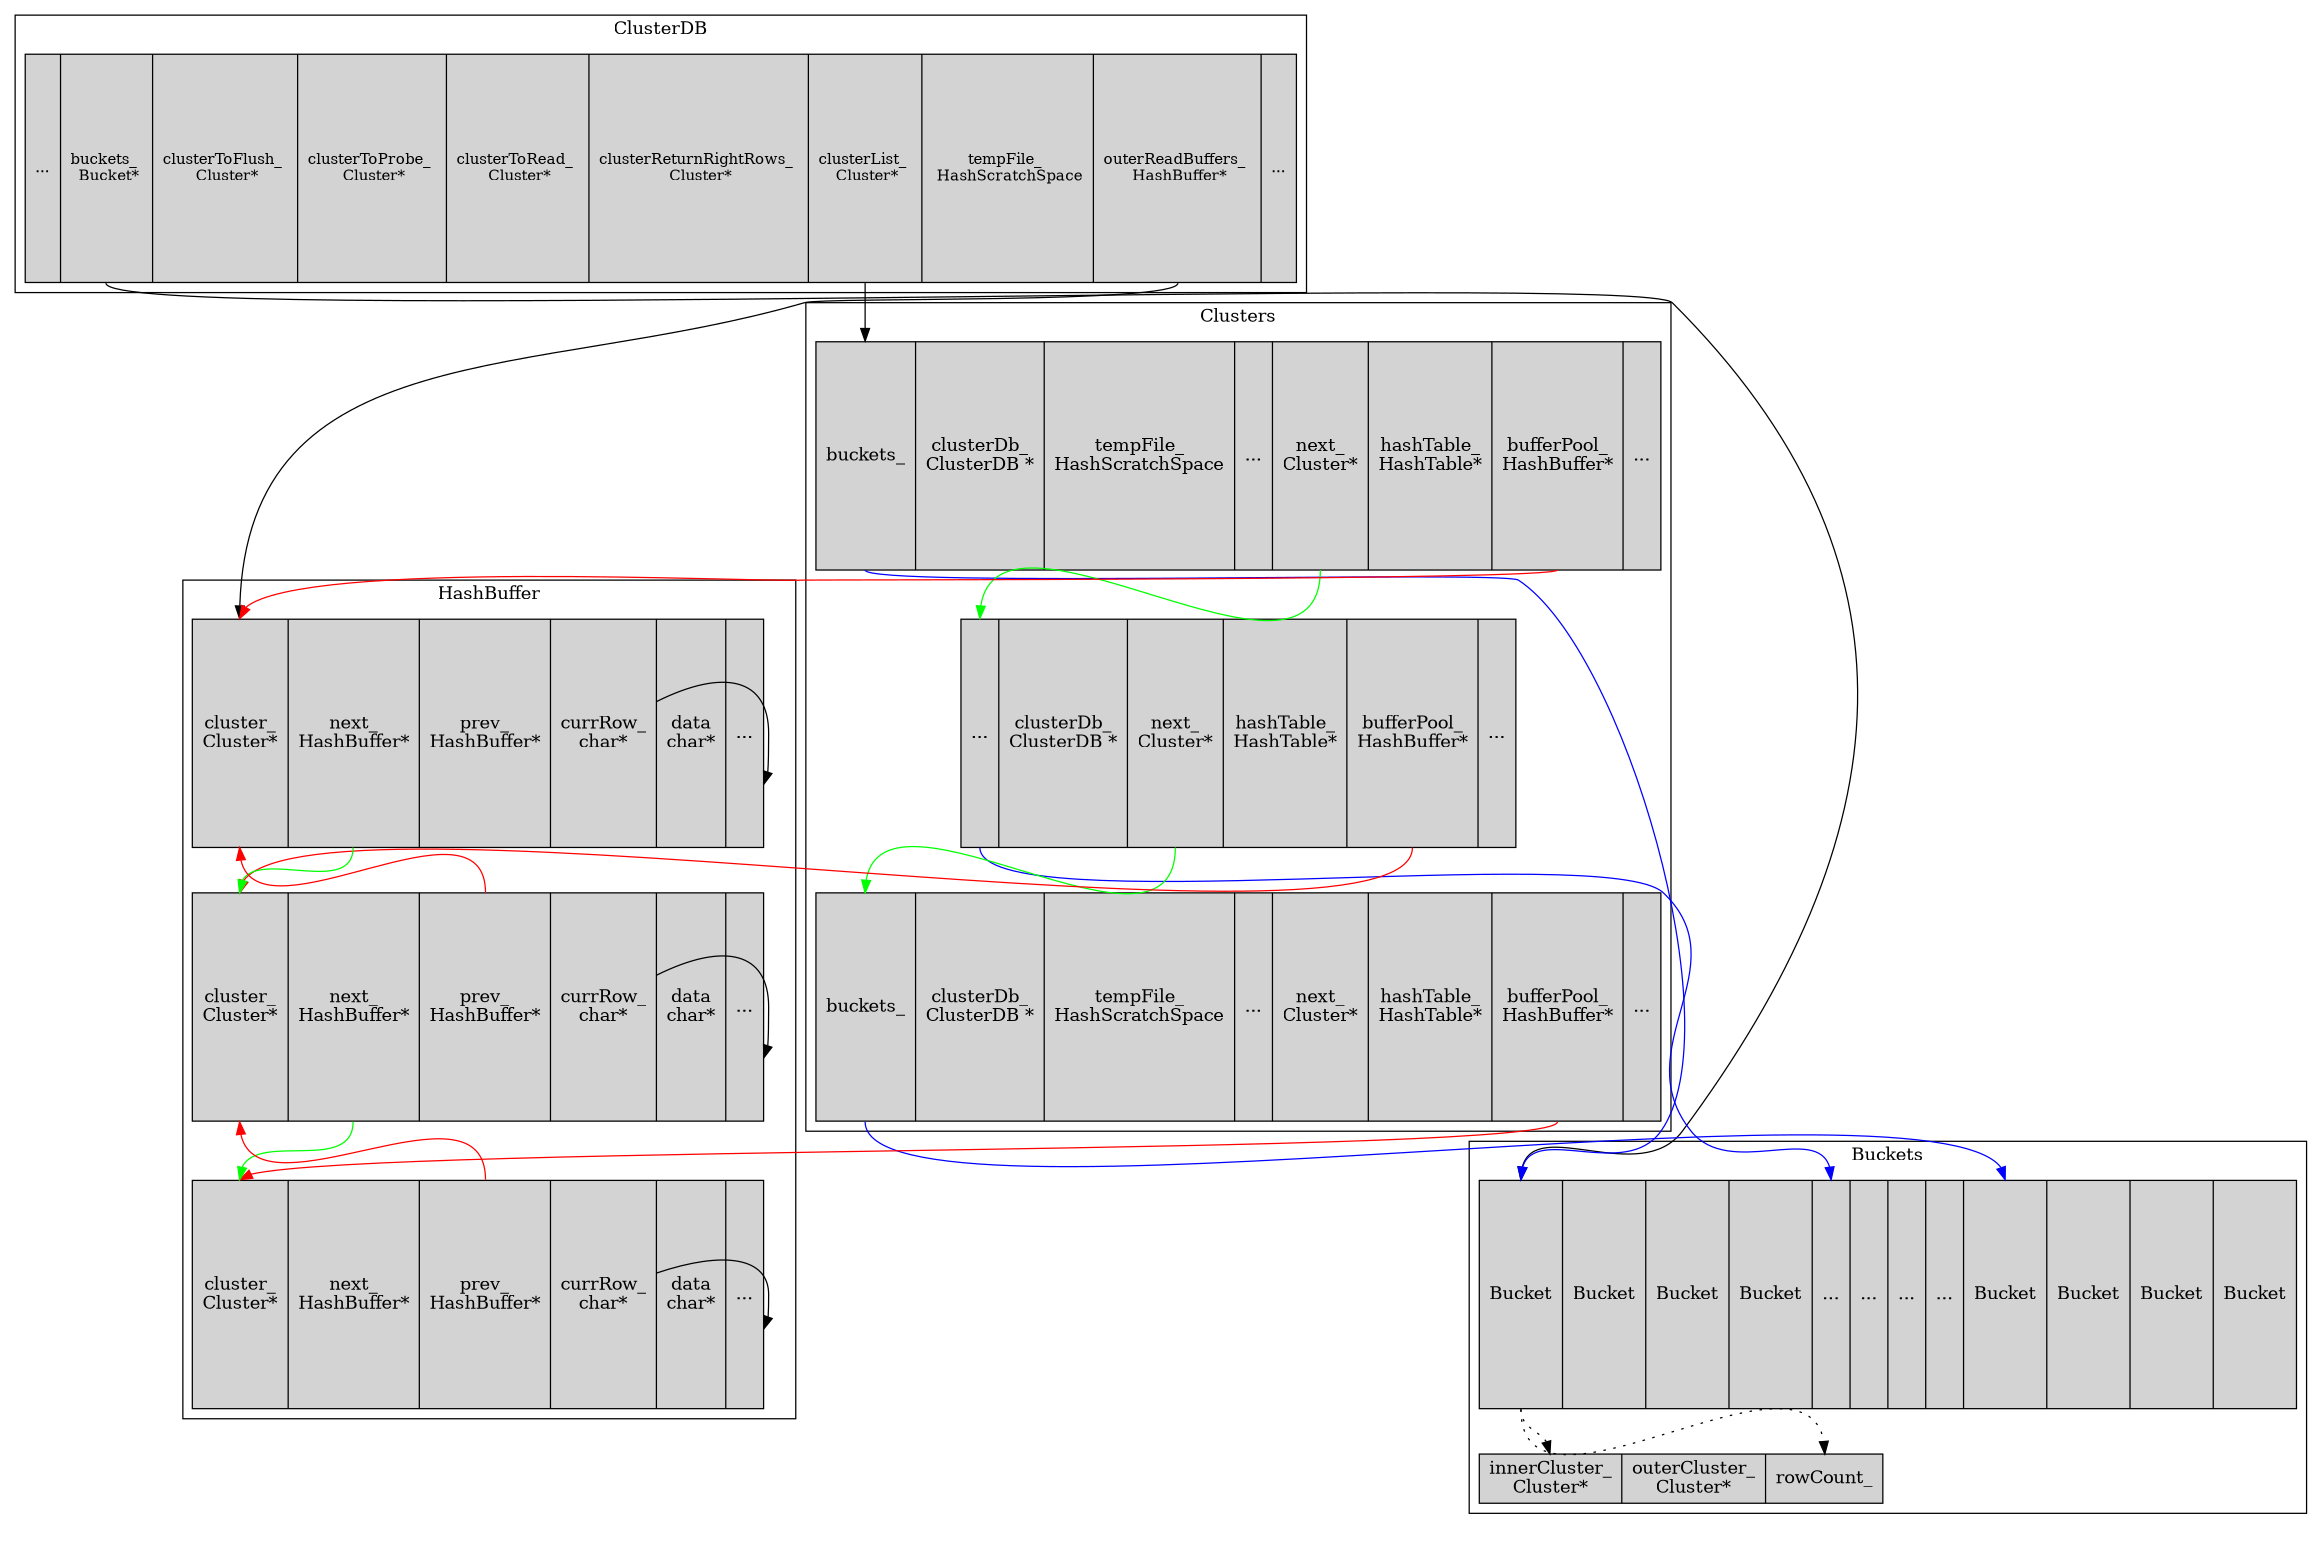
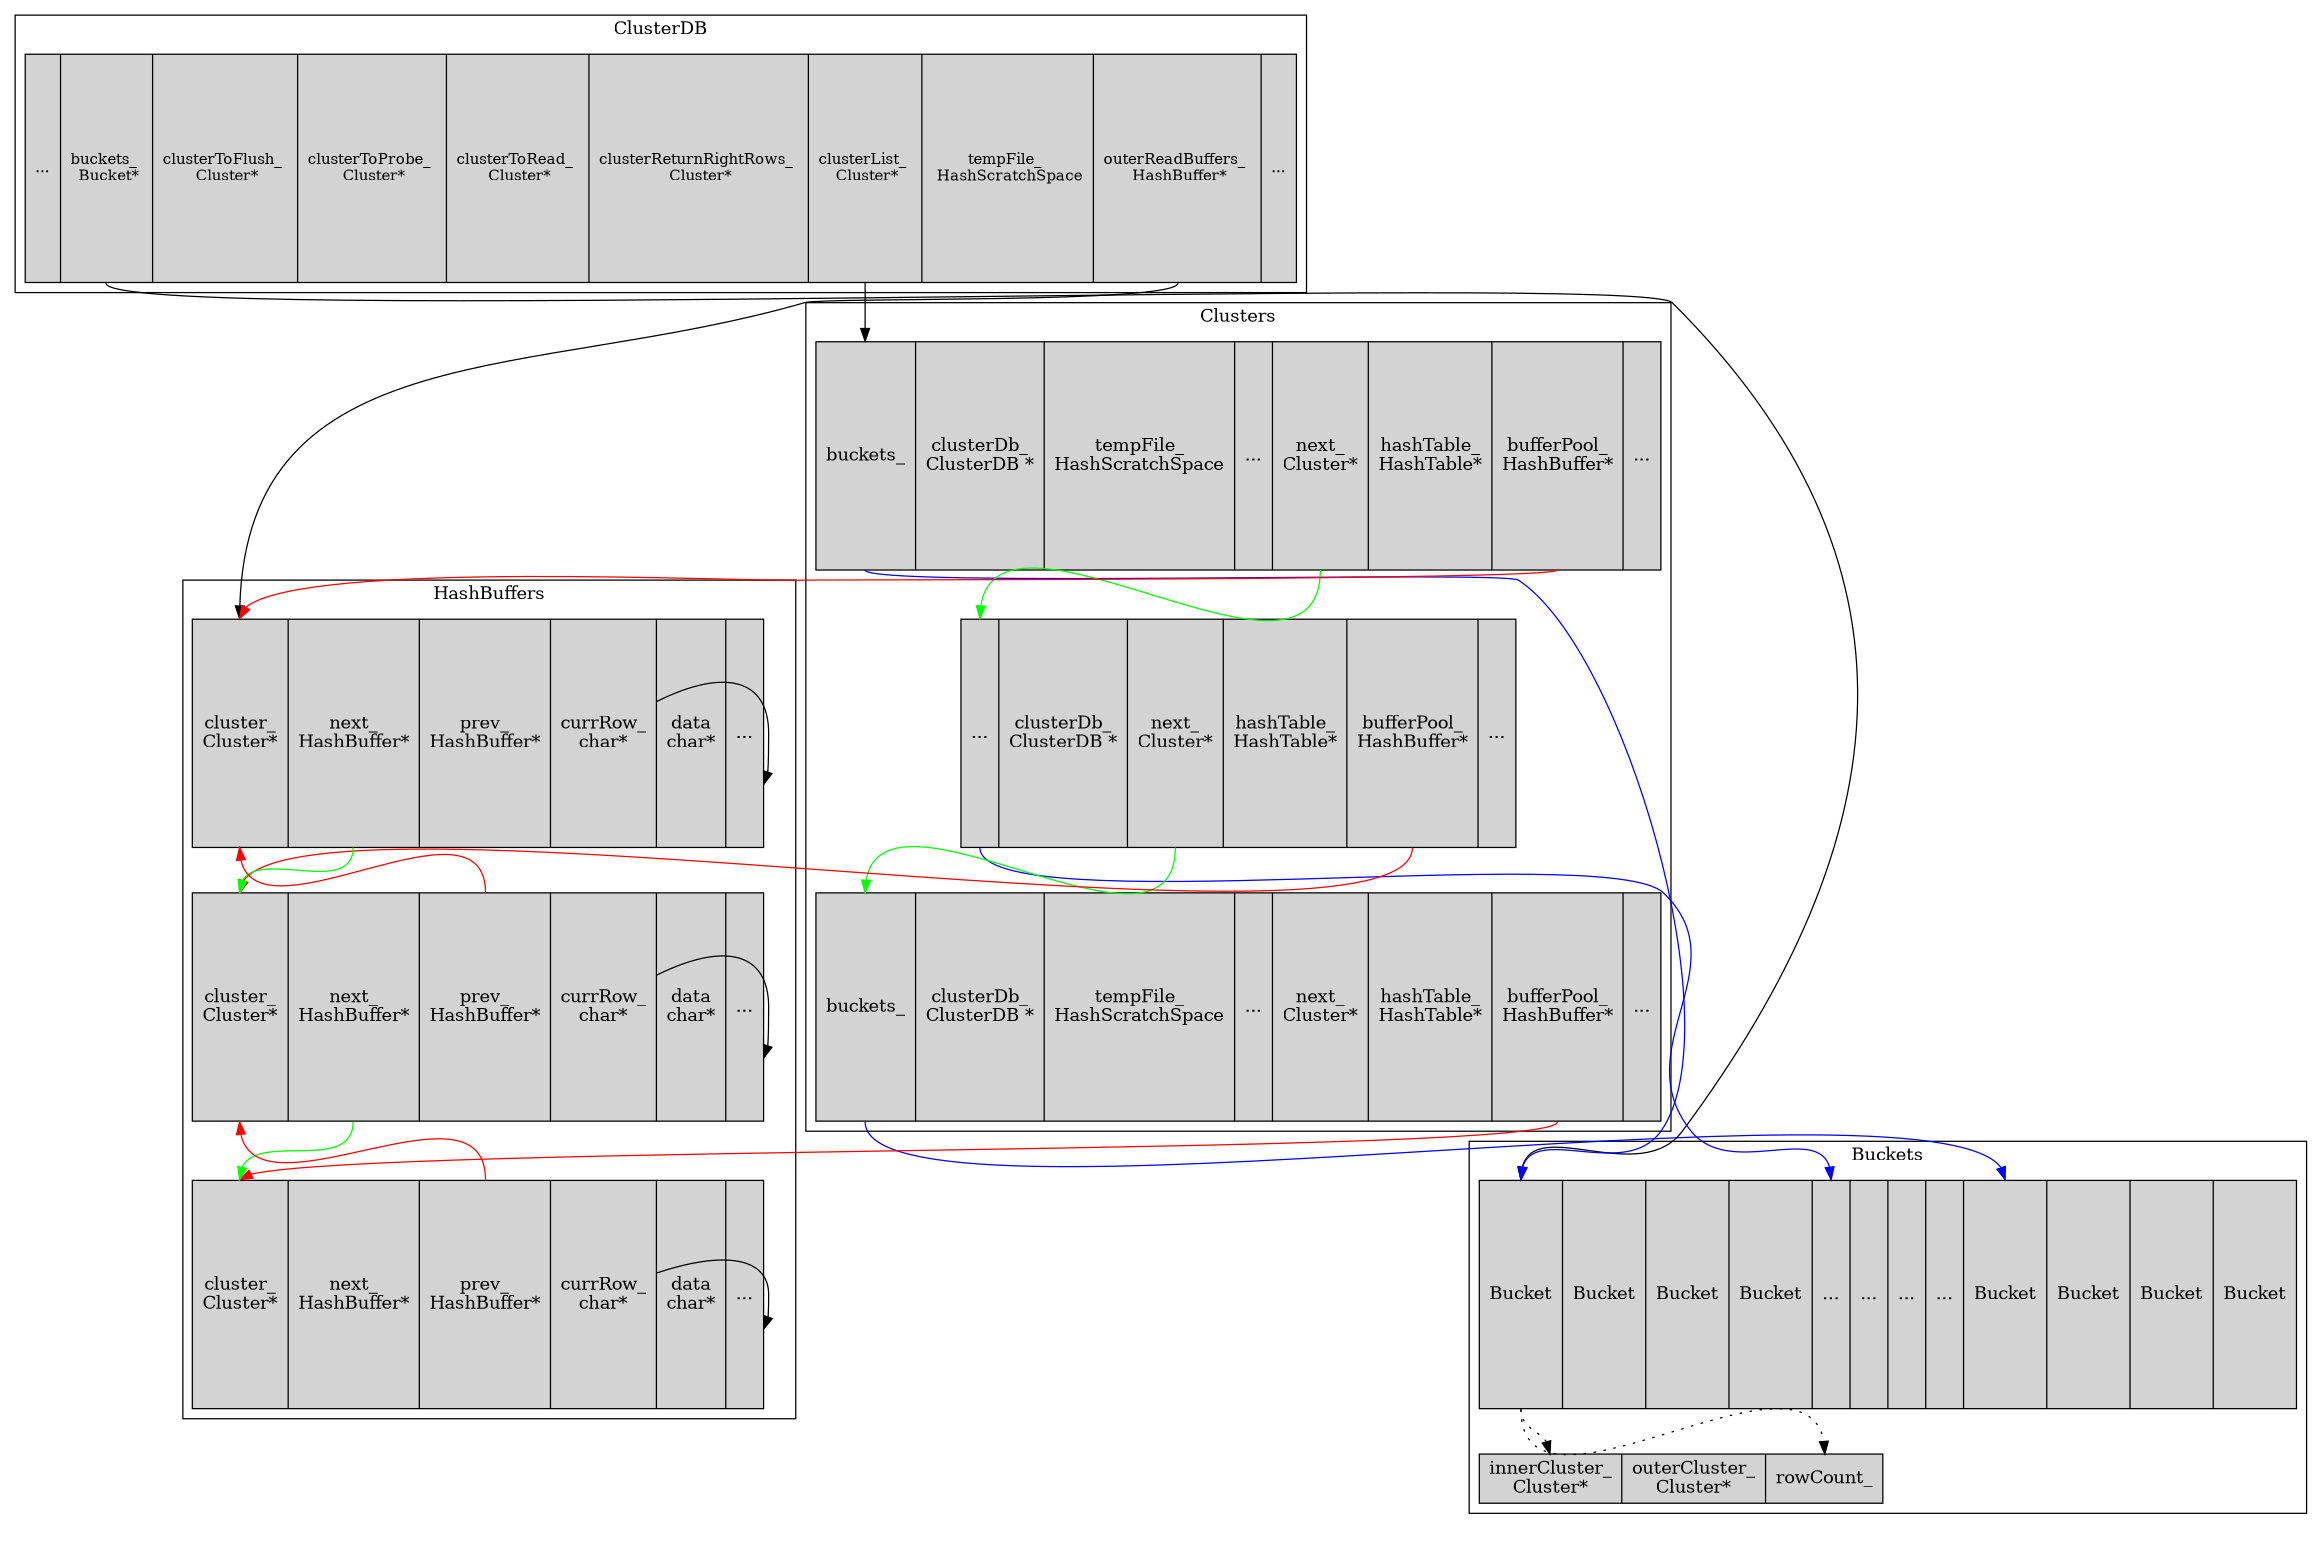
cluster "HashBuffer": label "HashBuffer" -> "HashBuffers"
